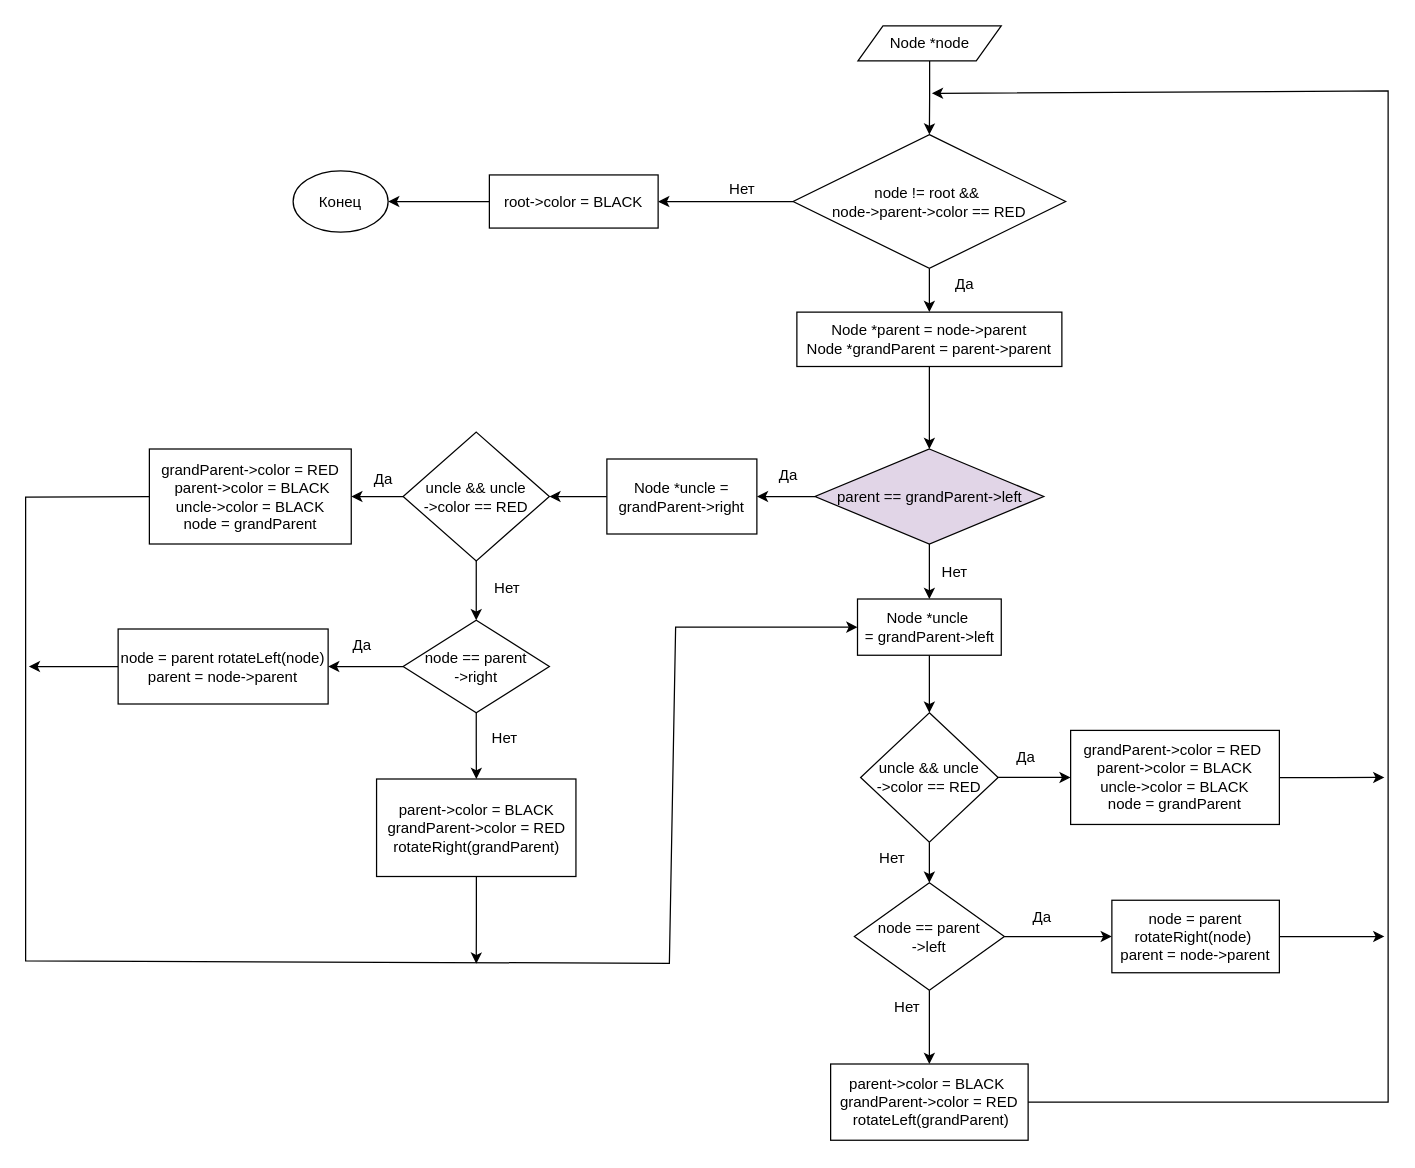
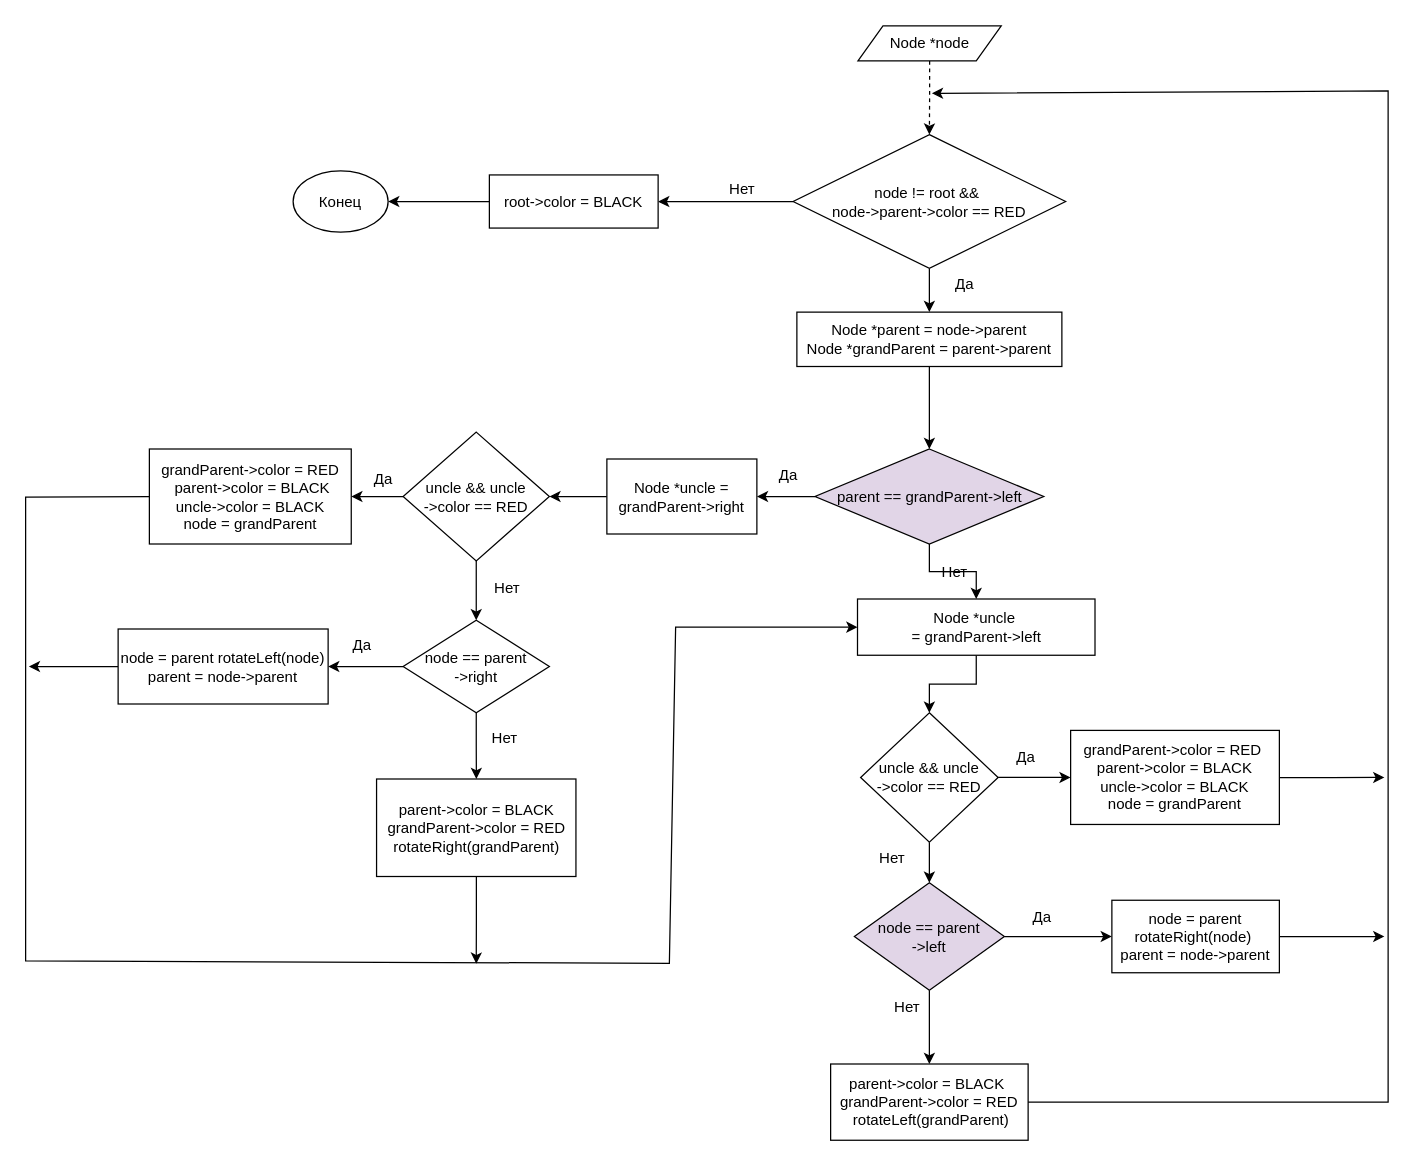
edge "Node *node" -> "node != root && node->parent->color == RED": style solid -> dashed
node "Node *uncle = grandParent->left": size 144x56 -> 238x56
node "node == parent ->left": fillcolor #ffffff -> #e1d5e7
